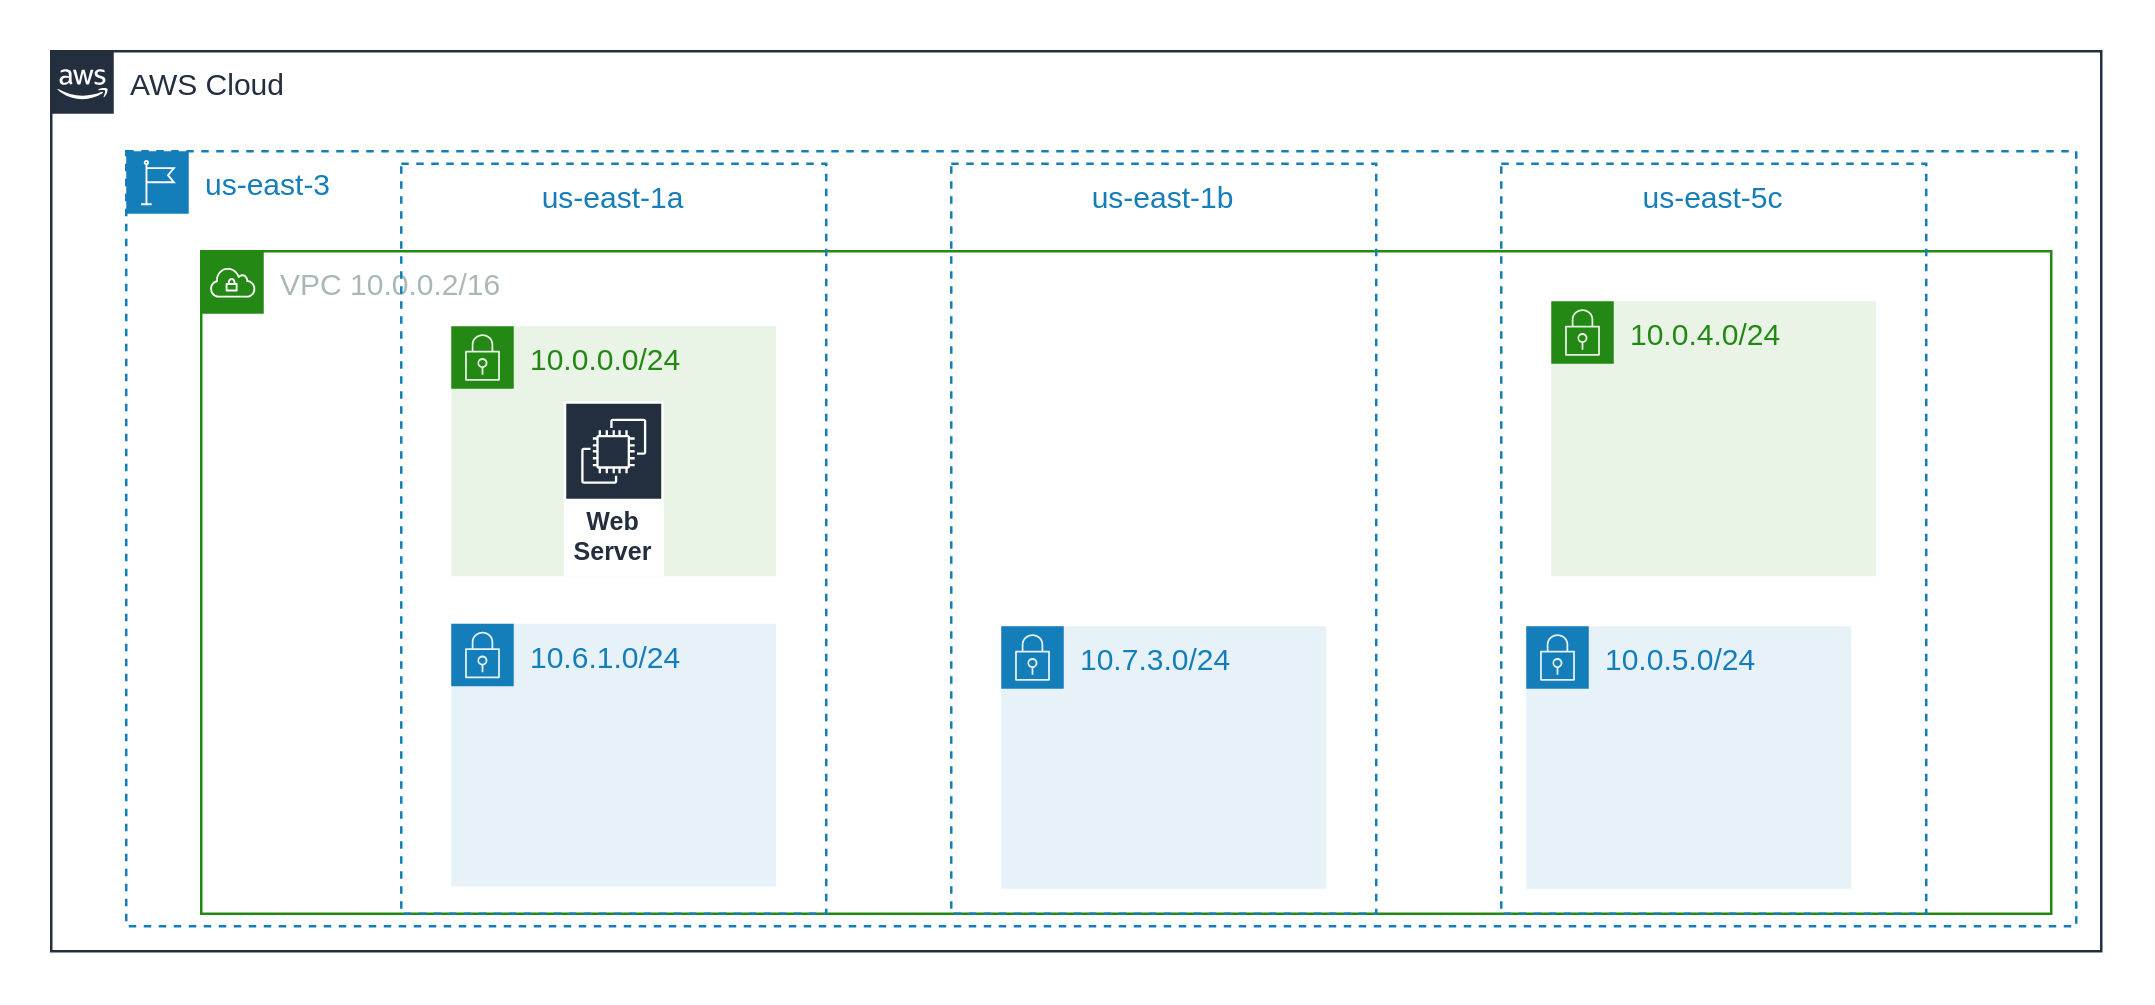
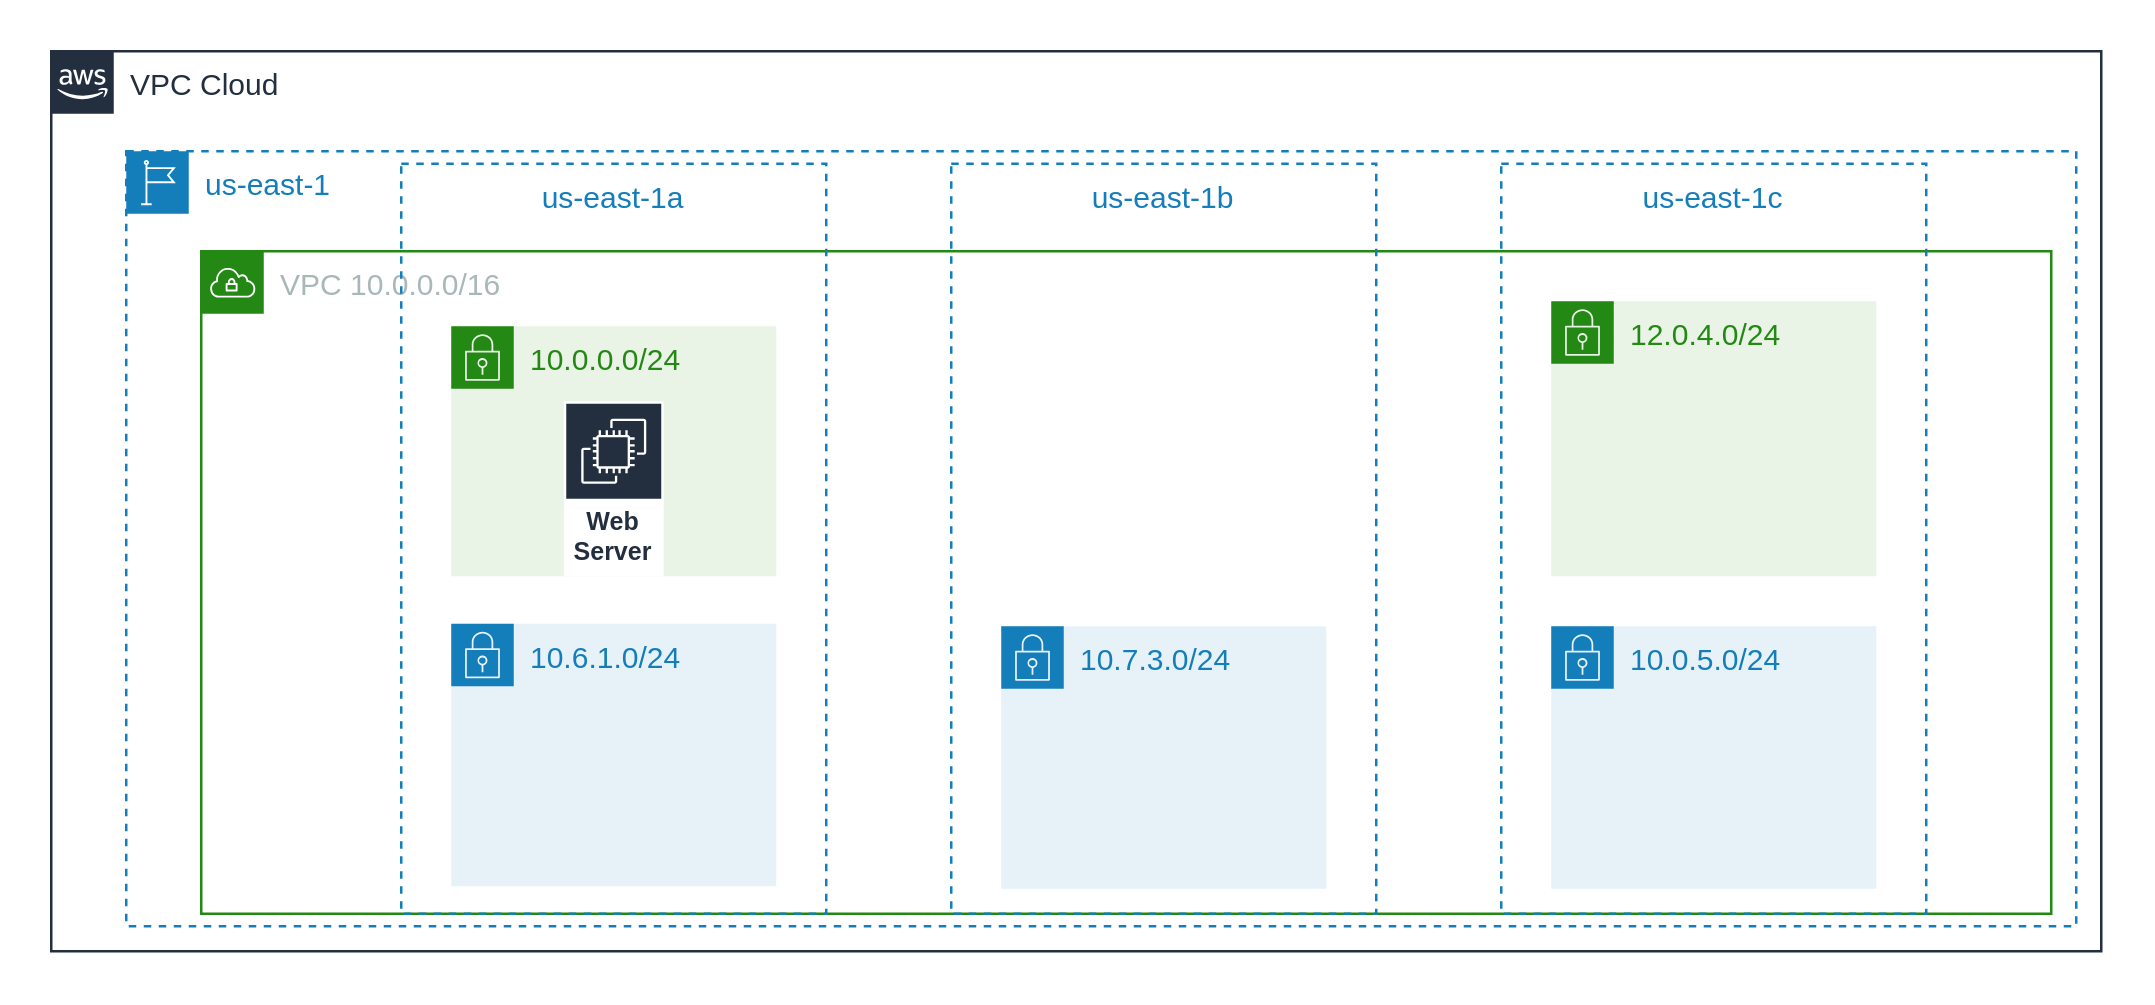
node "AWS Cloud": label "AWS Cloud" -> "VPC Cloud"
node "us-east-3": label "us-east-3" -> "us-east-1"
node "us-east-5c": label "us-east-5c" -> "us-east-1c"
node "VPC 10.0.0.2/16": label "VPC 10.0.0.2/16" -> "VPC 10.0.0.0/16"
node "10.0.4.0/24": label "10.0.4.0/24" -> "12.0.4.0/24"
node "10.0.5.0/24": moved (1689, 758) -> (1714, 758)
